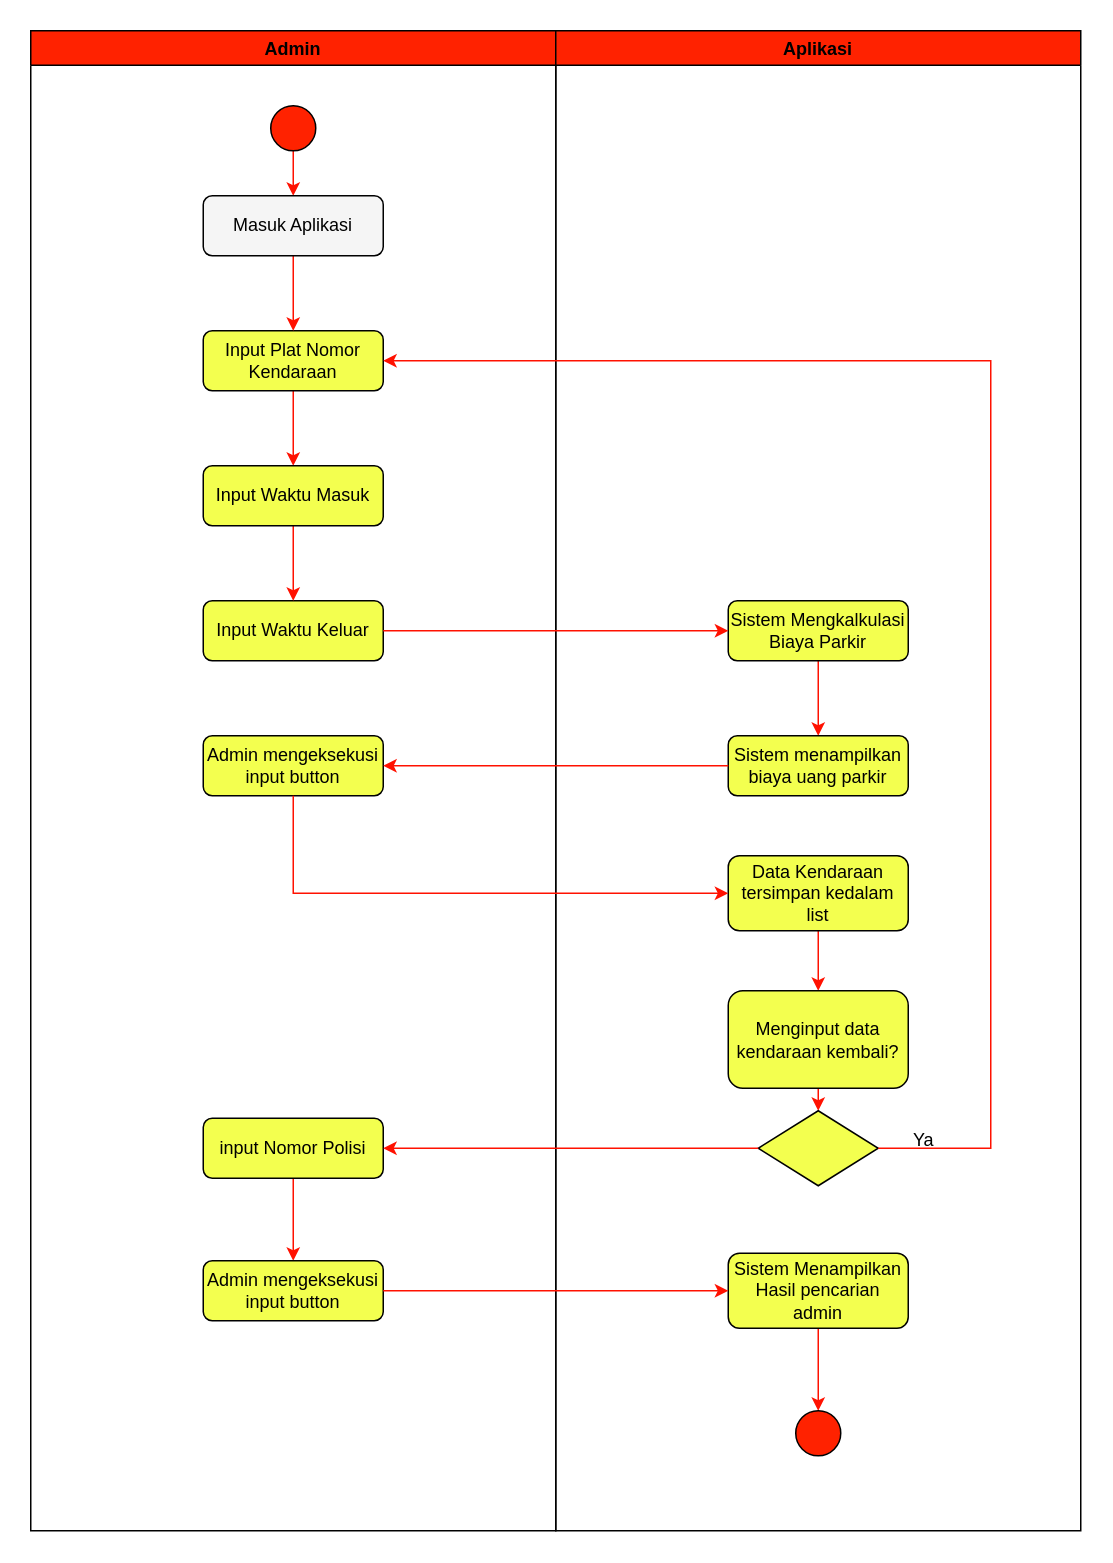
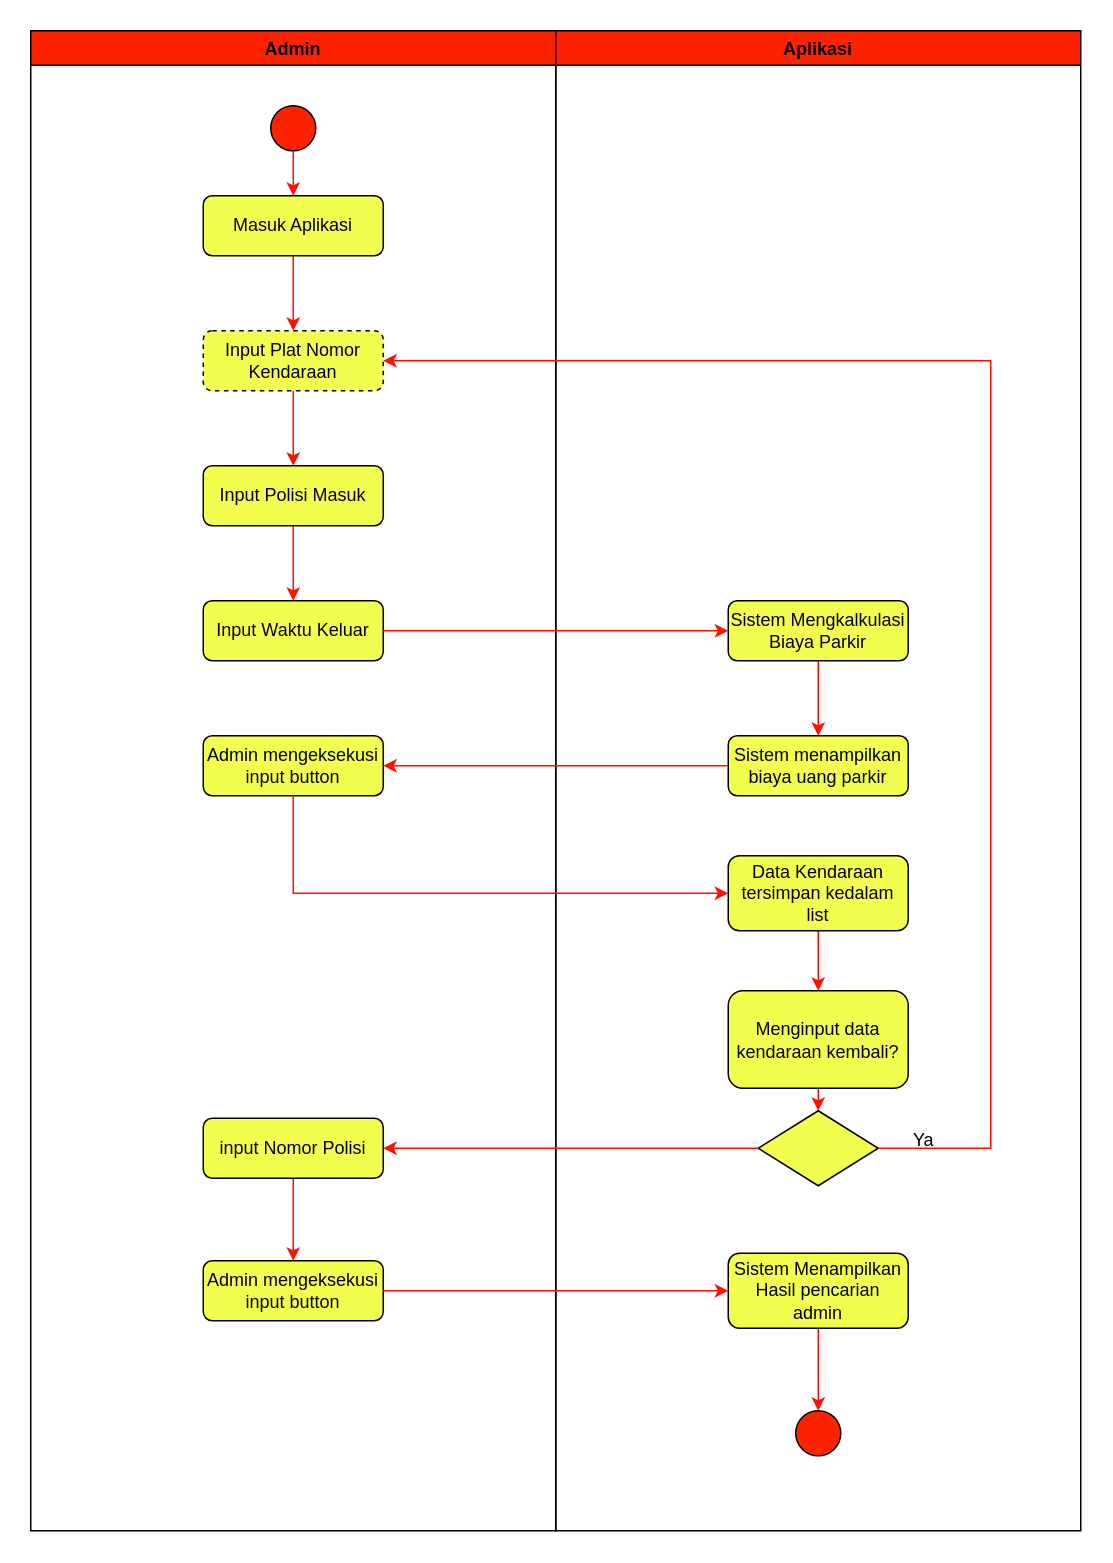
node "Masuk Aplikasi": fillcolor #f5f5f5 -> #f3ff4f
node "Input Plat Nomor Kendaraan": style solid -> dashed
node "Input Waktu Masuk": label "Input Waktu Masuk" -> "Input Polisi Masuk"
